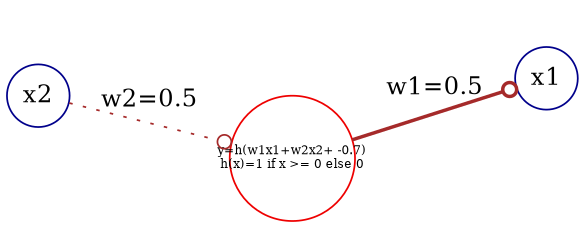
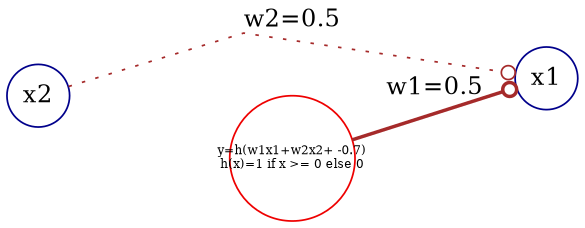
edge "x2" -> "y=h(w1x1+w2x2+ -0.7) h(x)=1 if x >= 0 else 0": now "x2" -> "x1"
